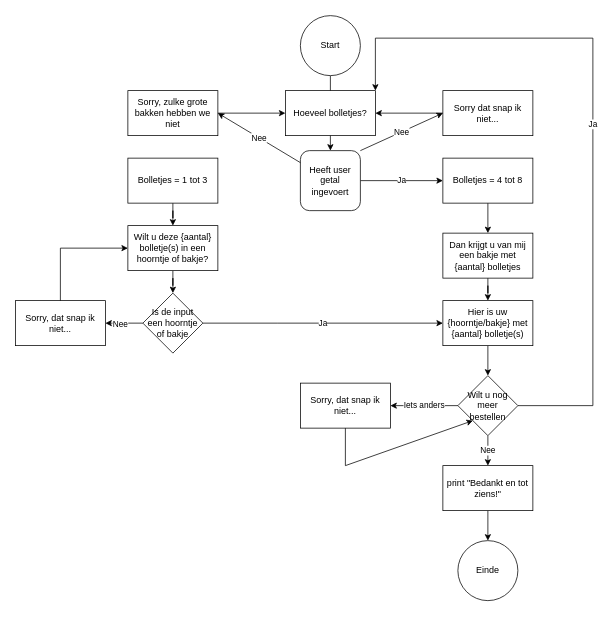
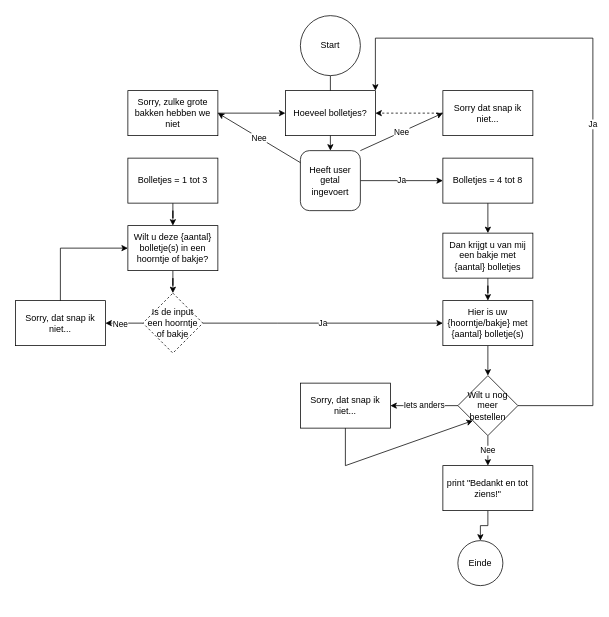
edge "Sorry dat snap ik niet..." -> "Hoeveel bolletjes?": style solid -> dashed
node "Is de input een hoorntje of bakje": style solid -> dashed
node "Einde": size 60x60 -> 45x45
